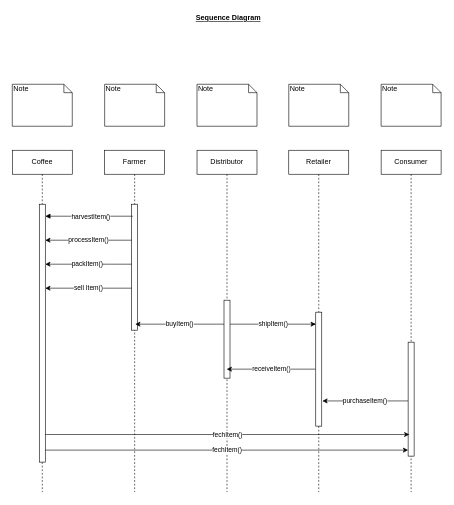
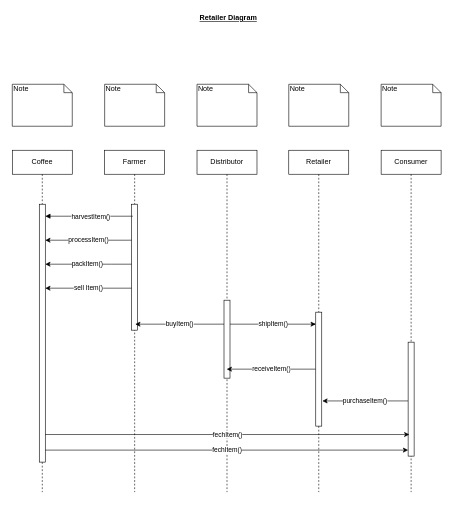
node "Sequence Diagram": label "Sequence Diagram" -> "Retailer Diagram"
